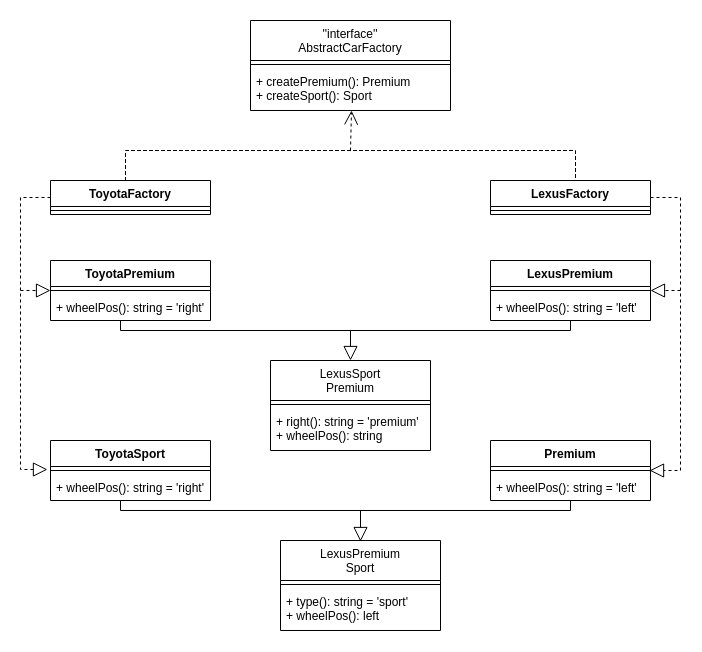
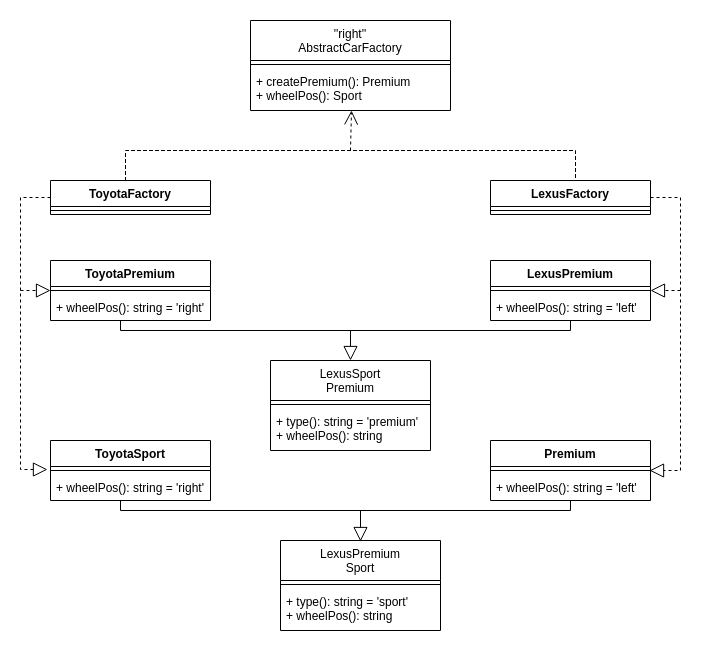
node "''interface'' AbstractCarFactory": label "''interface'' AbstractCarFactory" -> "''right'' AbstractCarFactory"
node "+ createPremium(): Premium + createSport(): Sport": label "+ createPremium(): Premium + createSport(): Sport" -> "+ createPremium(): Premium + wheelPos(): Sport"
node "+ right(): string = 'premium' + wheelPos(): string": label "+ right(): string = 'premium' + wheelPos(): string" -> "+ type(): string = 'premium' + wheelPos(): string"
node "+ type(): string = 'sport' + wheelPos(): left": label "+ type(): string = 'sport' + wheelPos(): left" -> "+ type(): string = 'sport' + wheelPos(): string"
